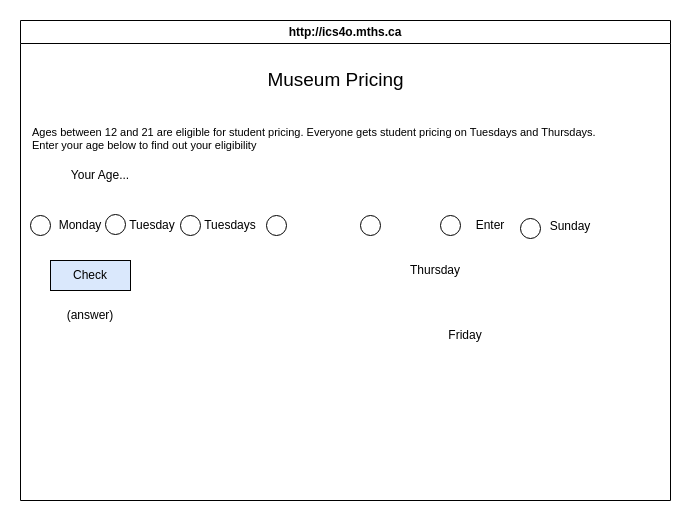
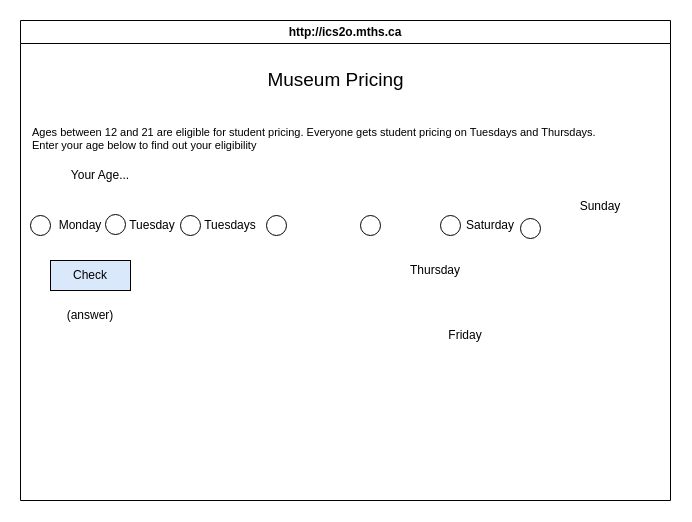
node "http://ics4o.mths.ca": label "http://ics4o.mths.ca" -> "http://ics2o.mths.ca"
node "Enter": label "Enter" -> "Saturday"
node "Sunday": moved (571, 227) -> (601, 207)
